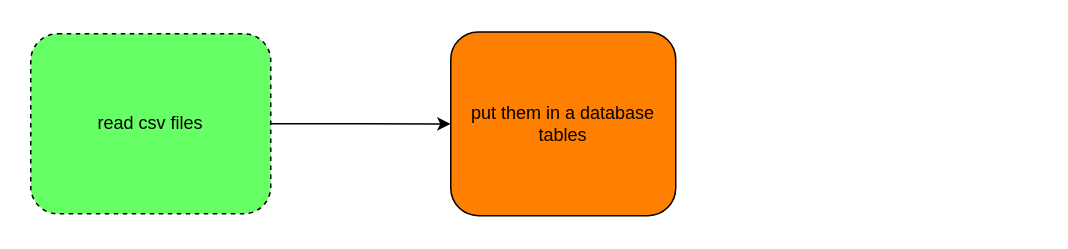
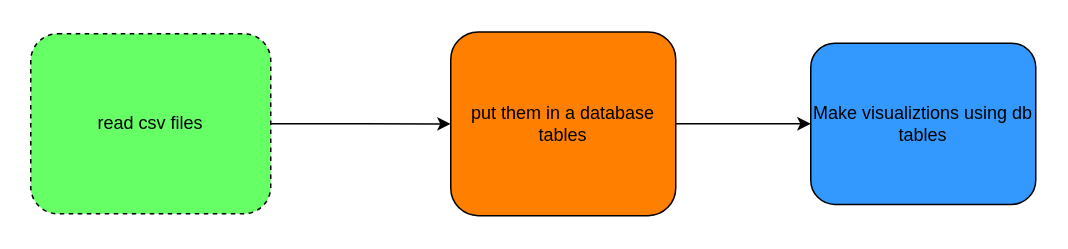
edge "put them in a database tables" -> "Make visualiztions using db tables": added
node "Make visualiztions using db tables": added
